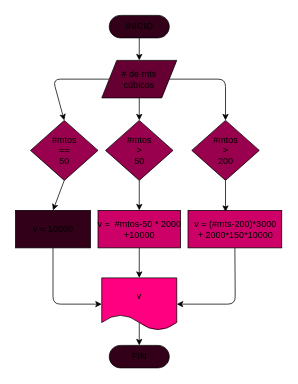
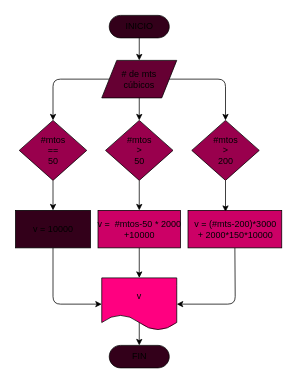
node "#mtos == 50": moved (64, 150) -> (53, 150)
